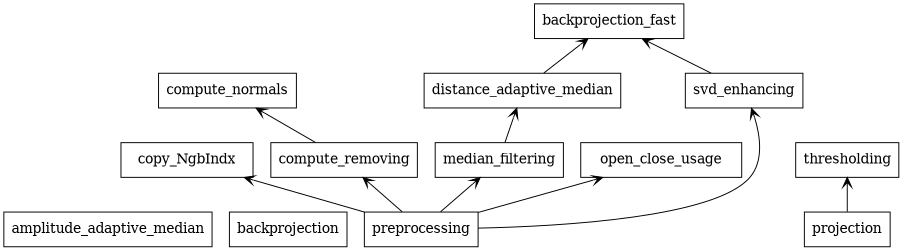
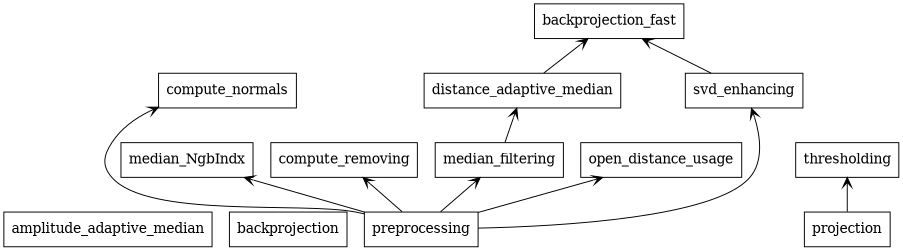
edge "compute_removing" -> "compute_normals": now "preprocessing" -> "compute_normals"
node "copy_NgbIndx": label "copy_NgbIndx" -> "median_NgbIndx"
node "open_close_usage": label "open_close_usage" -> "open_distance_usage"
